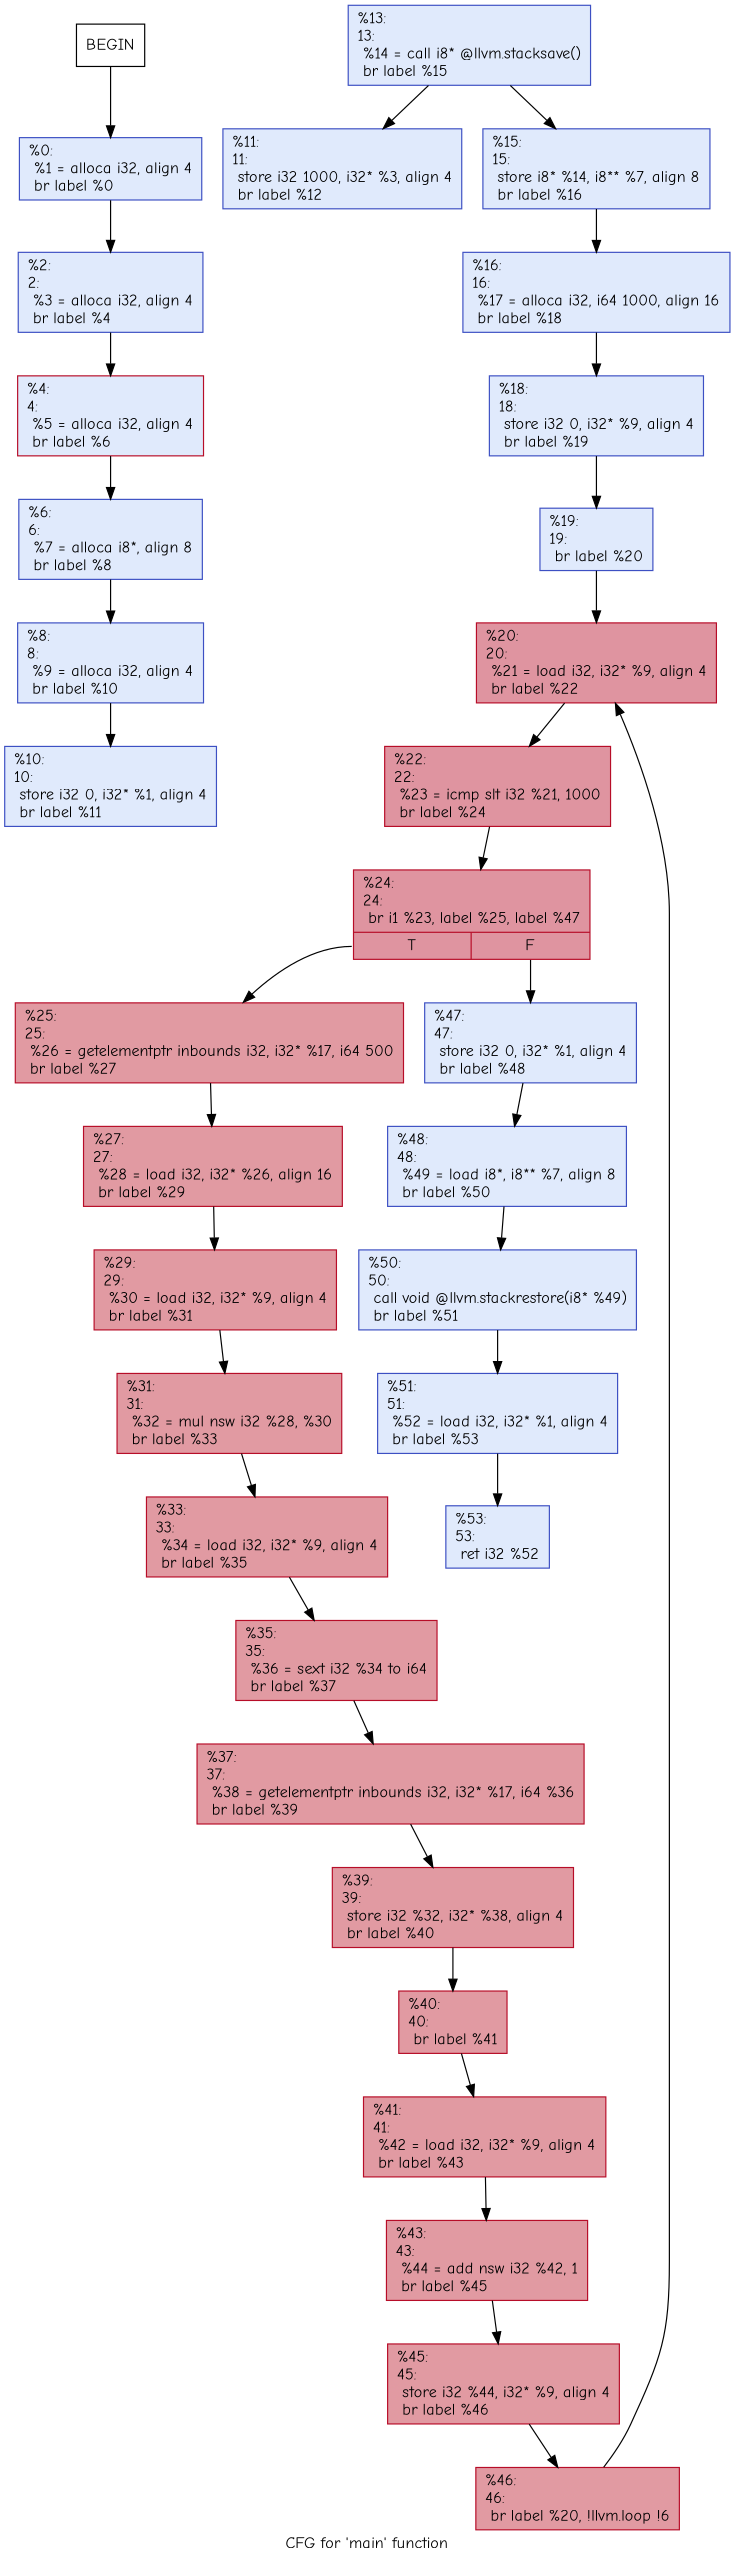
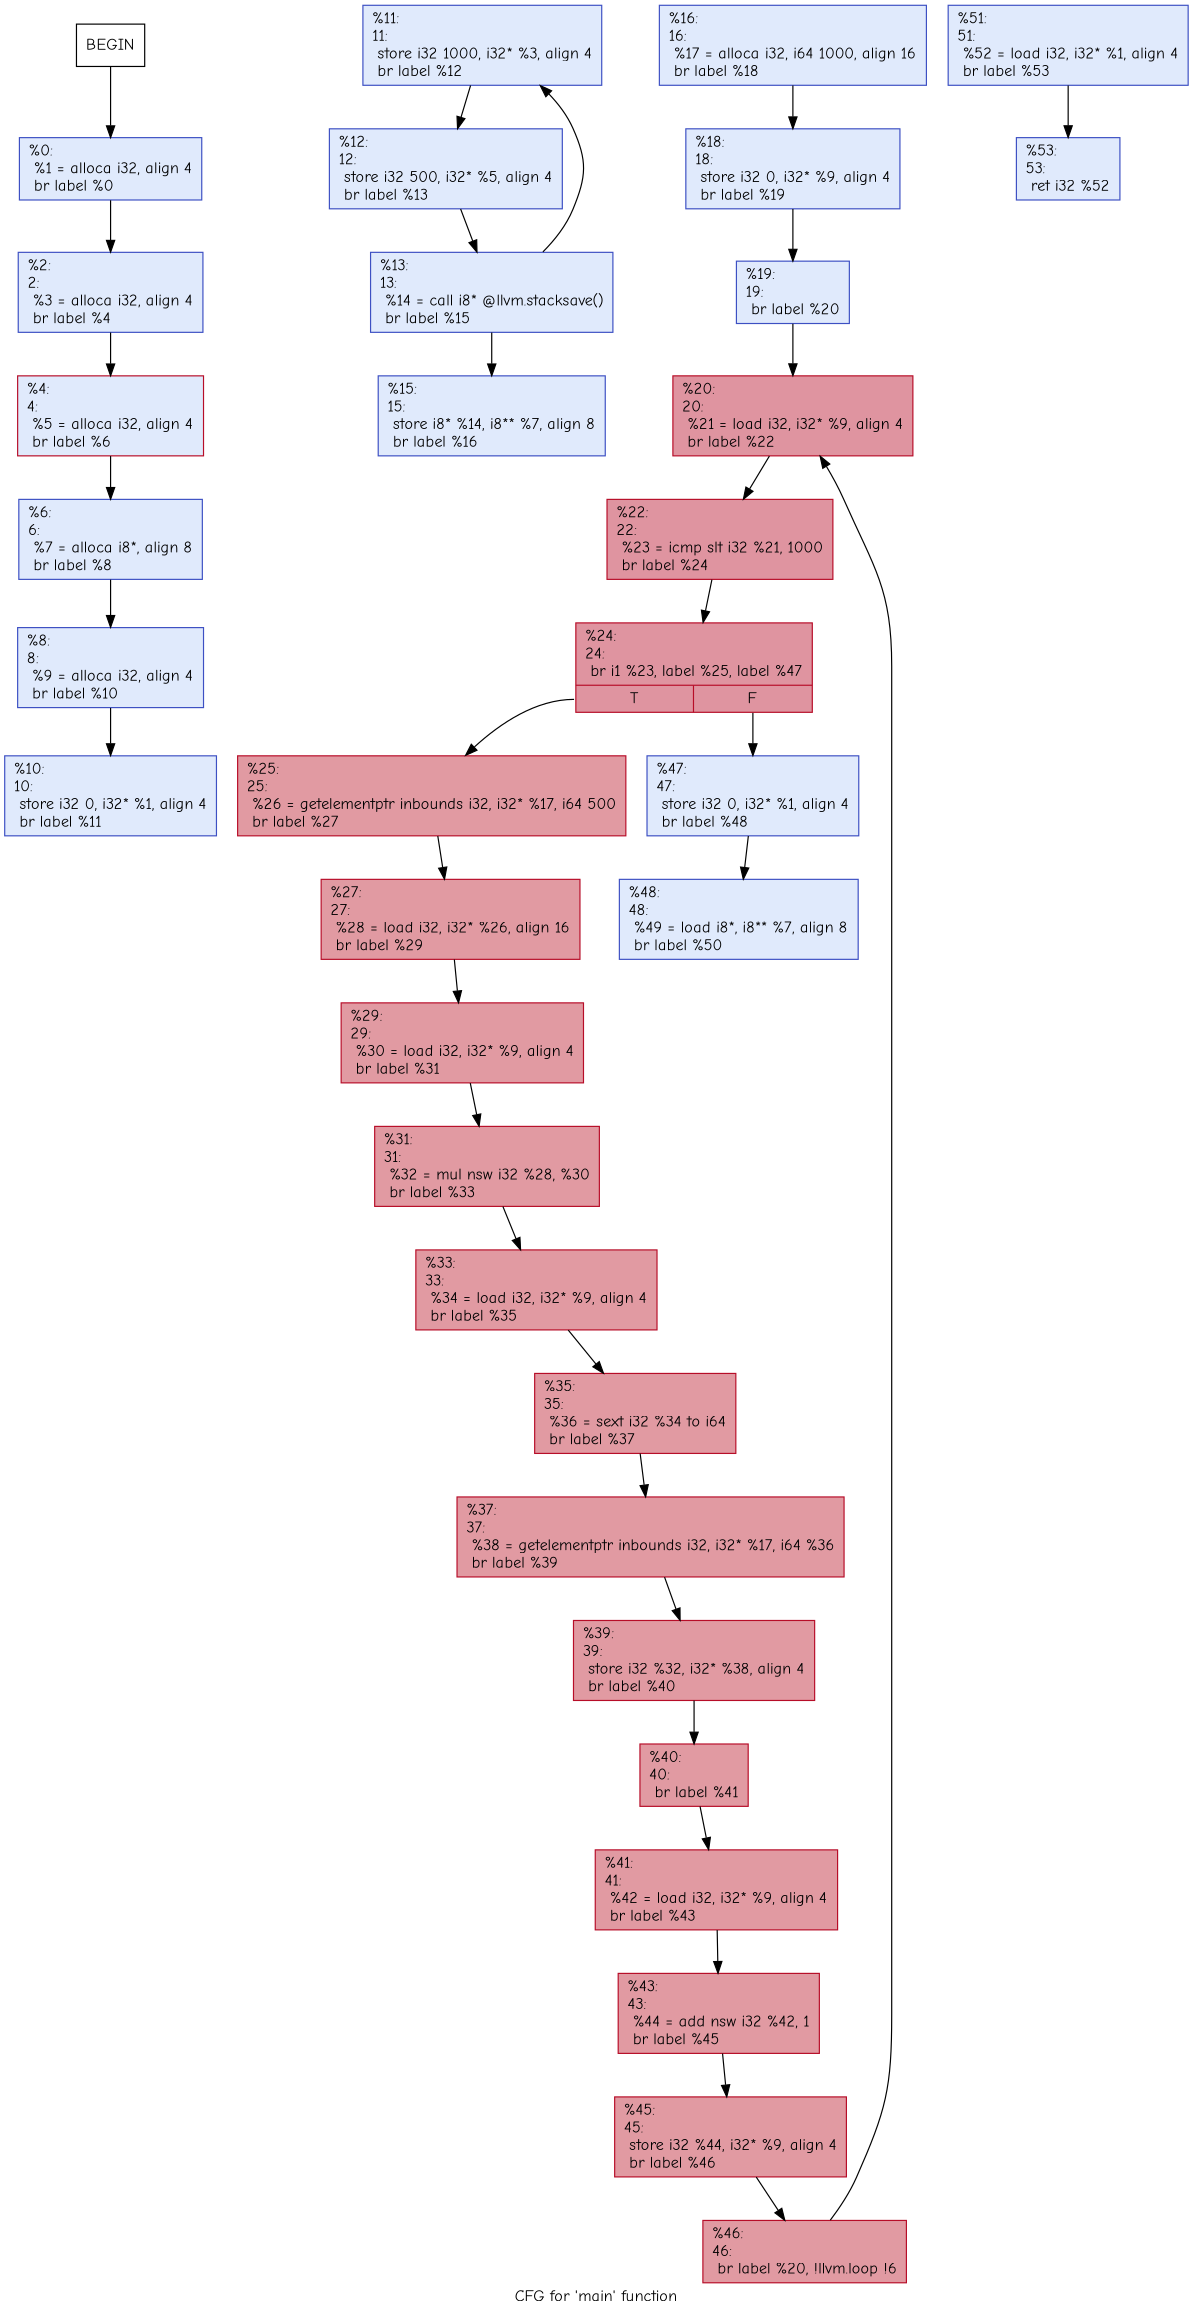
node "%12:": added
edge "%15:" -> "%16:": removed
node "%50:": removed
